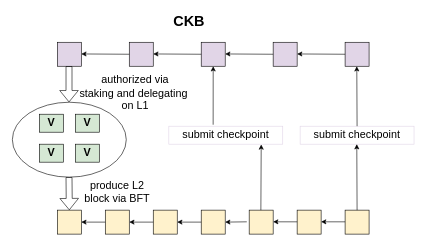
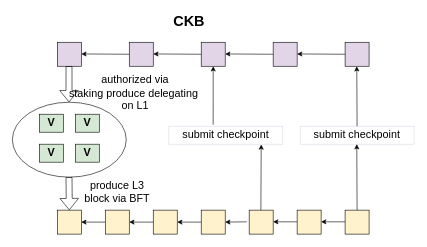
node "authorized via staking and delegating on L1": label "authorized via staking and delegating on L1" -> "authorized via staking produce delegating on L1"
node "produce L2 block via BFT": label "produce L2 block via BFT" -> "produce L3 block via BFT"
